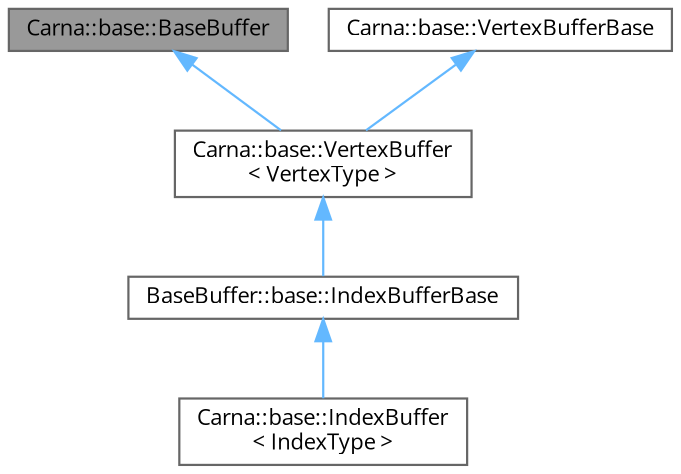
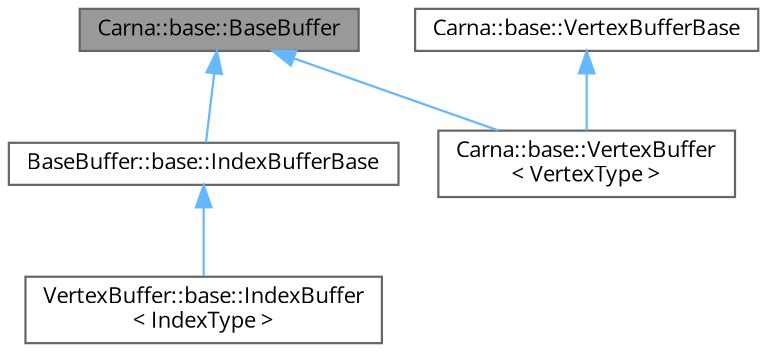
edge "BaseBuffer::base::IndexBufferBase" -> "Carna::base::VertexBuffer < VertexType >": now "BaseBuffer::base::IndexBufferBase" -> "Carna::base::BaseBuffer"
node "Carna::base::IndexBuffer < IndexType >": label "Carna::base::IndexBuffer < IndexType >" -> "VertexBuffer::base::IndexBuffer < IndexType >"
